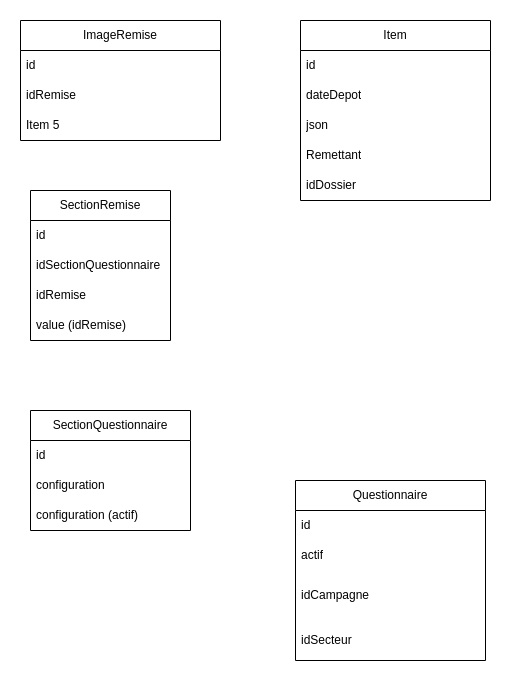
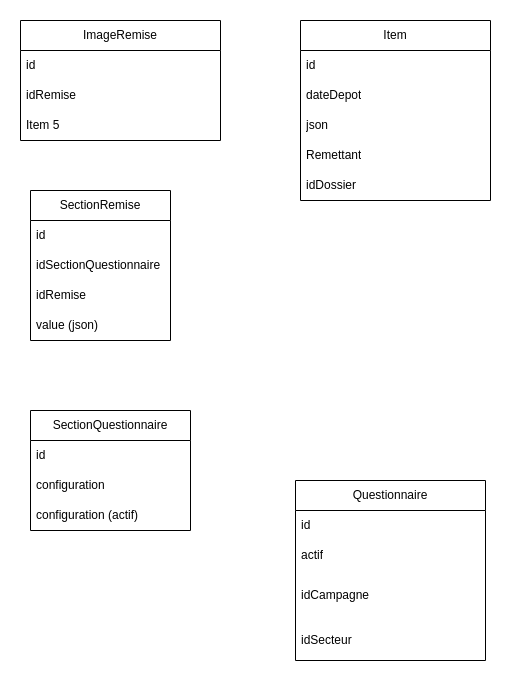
node "value (idRemise)": label "value (idRemise)" -> "value (json)"
